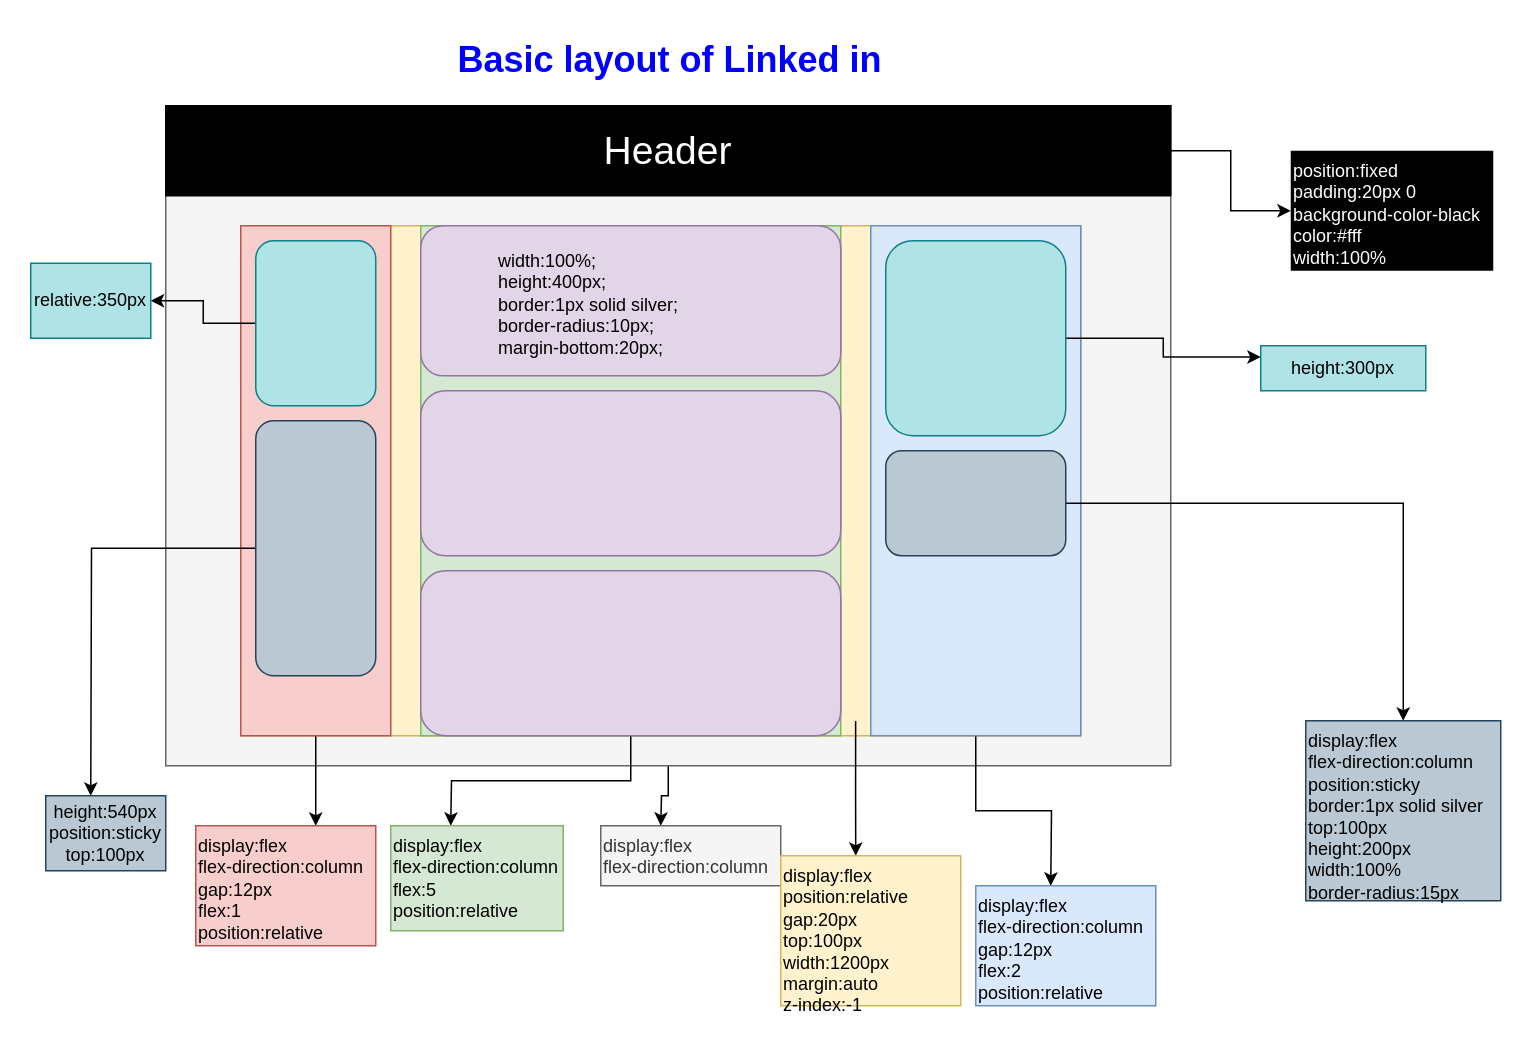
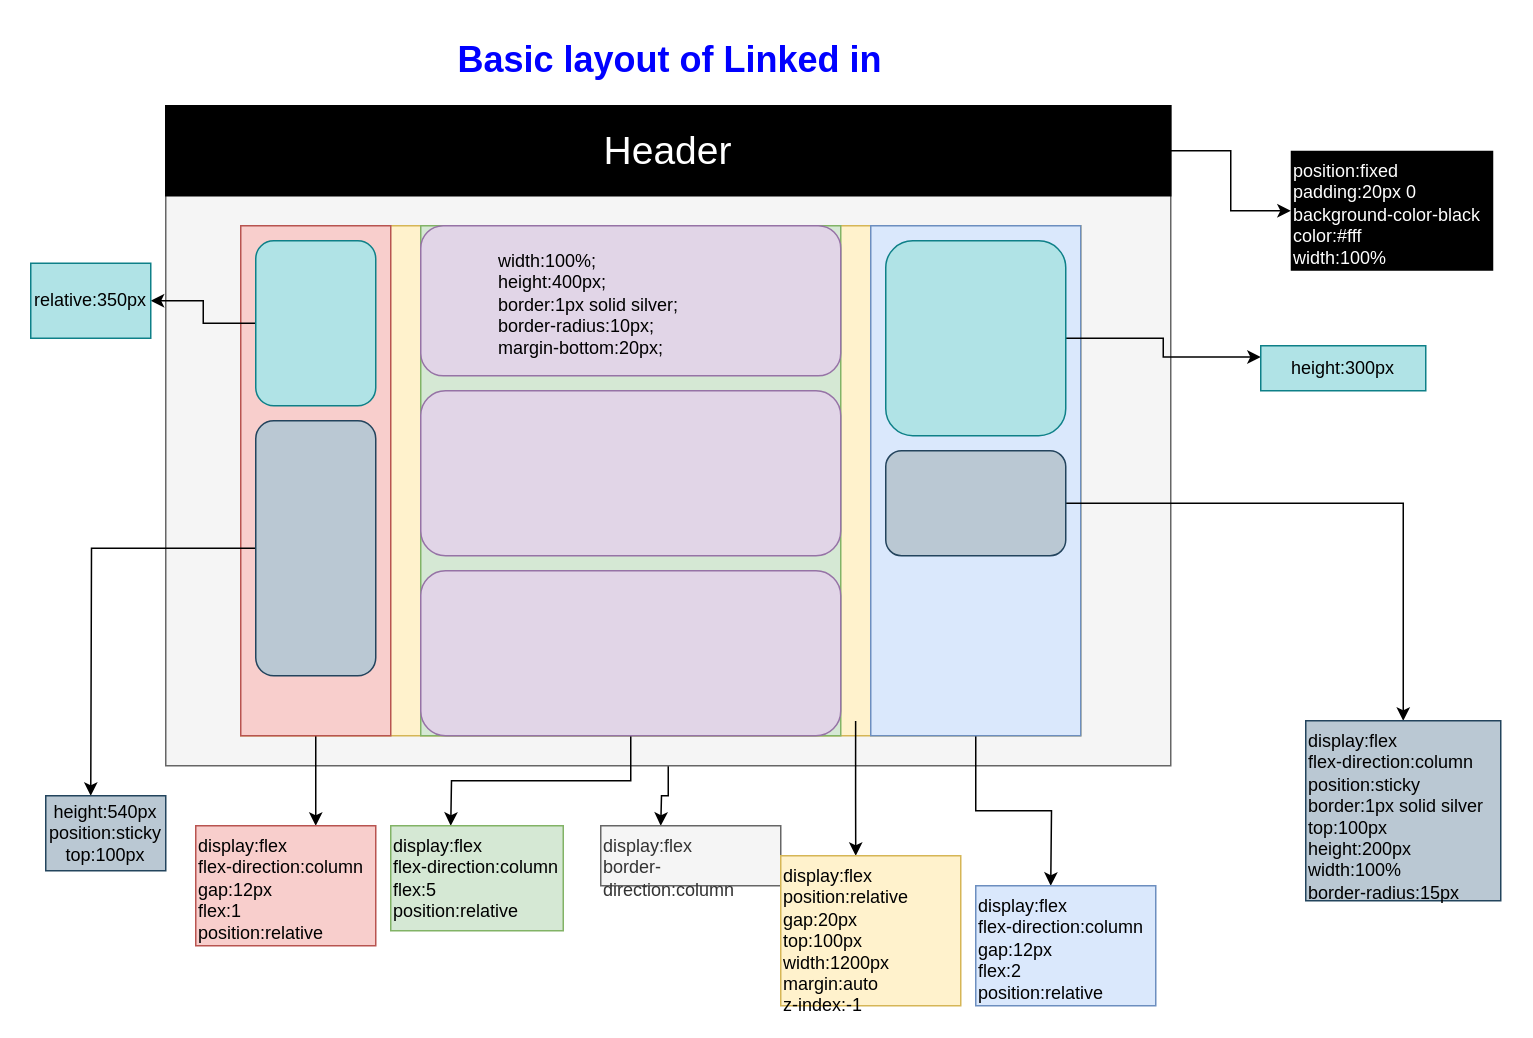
node "display:flex flex-direction:column": label "display:flex flex-direction:column" -> "display:flex border-direction:column"
